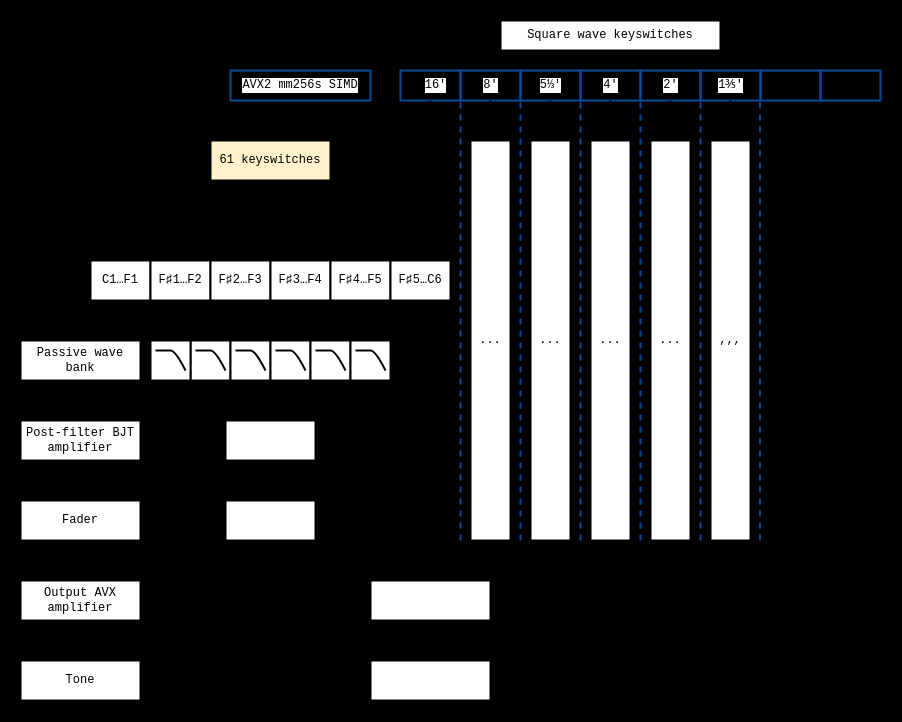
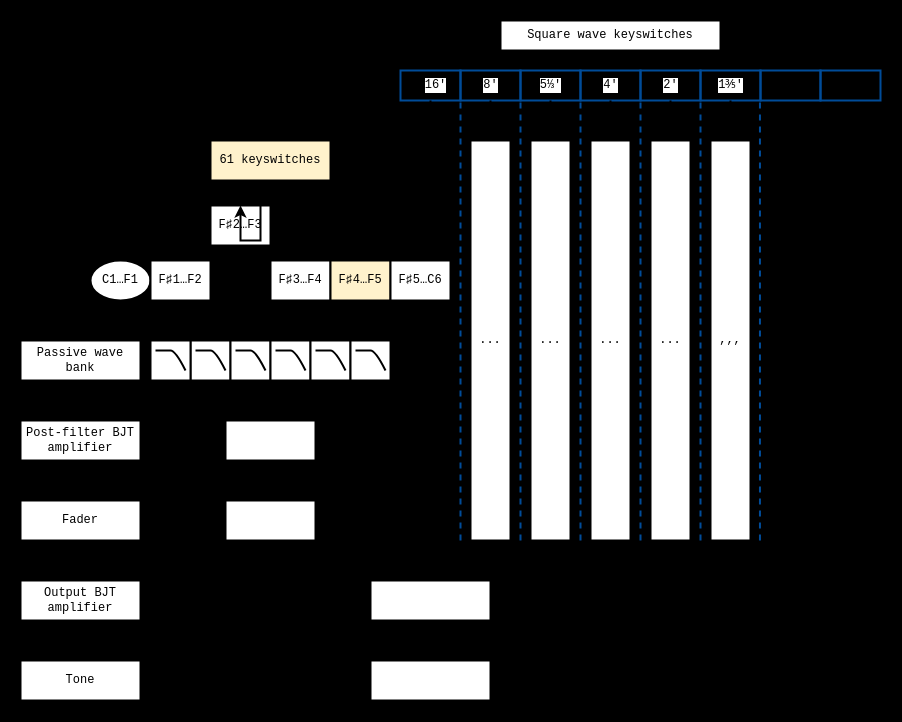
node "AVX2 mm256s SIMD": removed
edge "61 keyswitches" -> "F♯1…F2": removed
node "C1…F1": shape rectangle -> ellipse
node "F♯2…F3": moved (241, 281) -> (241, 226)
node "F♯4…F5": fillcolor #ffffff -> #fff2cc
node "Output AVX amplifier": label "Output AVX amplifier" -> "Output BJT amplifier"
